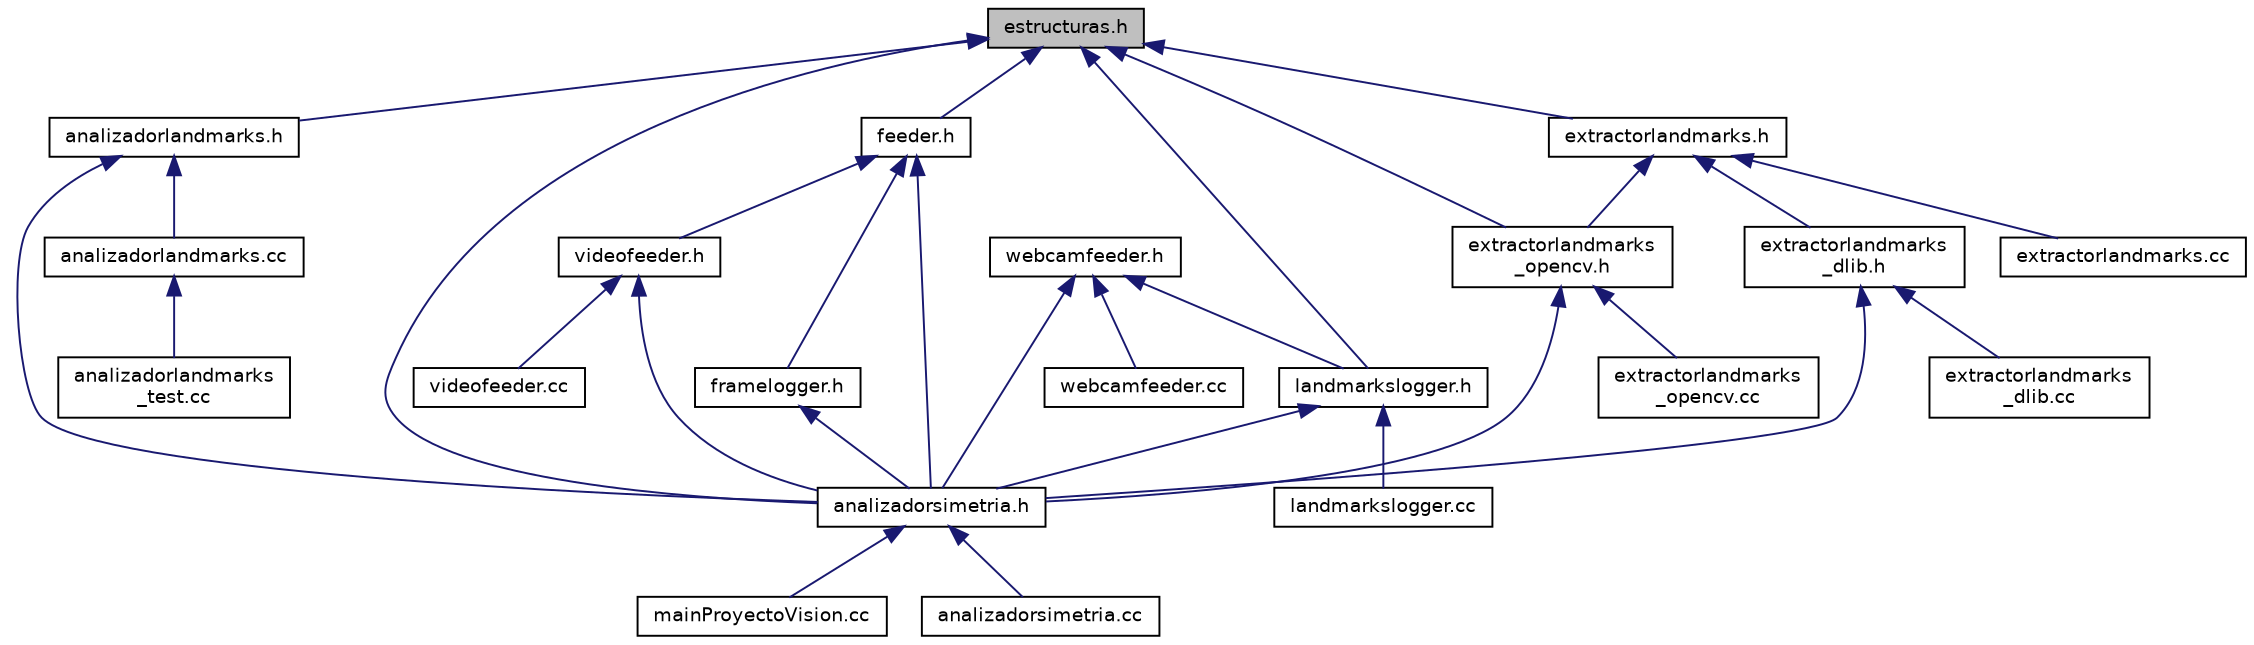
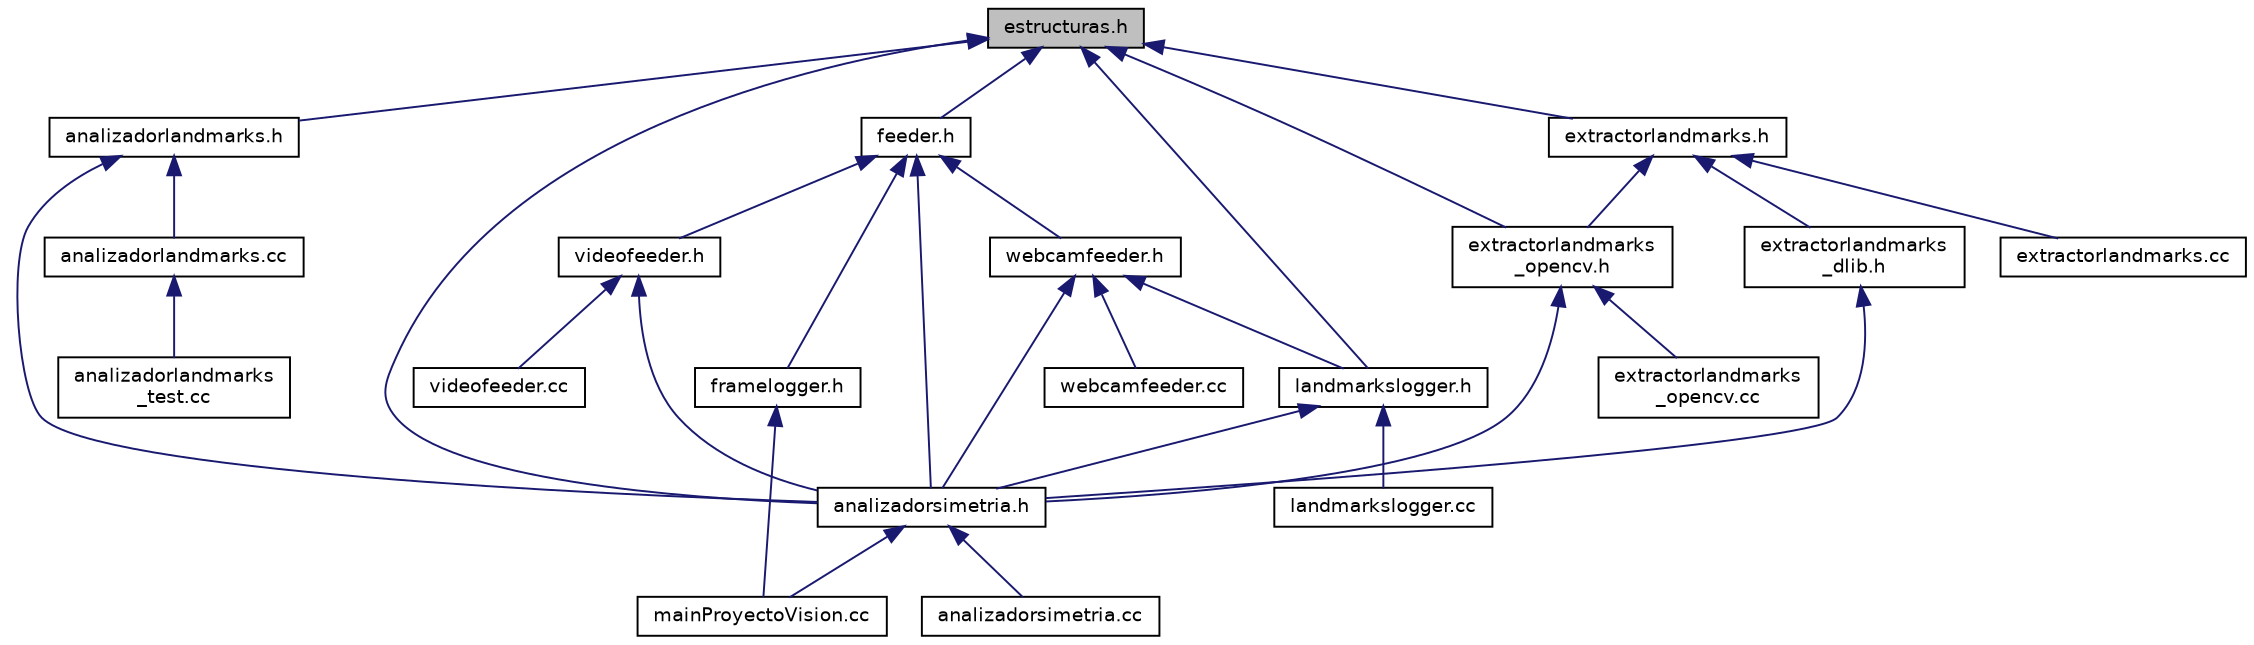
edge "webcamfeeder.h" -> "feeder.h": added
node "extractorlandmarks _dlib.cc": removed
edge "analizadorsimetria.h" -> "framelogger.h": now "mainProyectoVision.cc" -> "framelogger.h"
